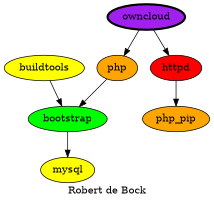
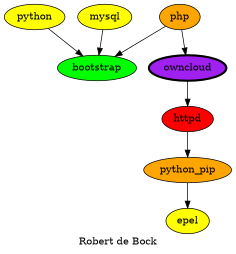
edge "owncloud" -> "php": reversed
node "buildtools": label "buildtools" -> "python"
node "php_pip": label "php_pip" -> "python_pip"
edge "bootstrap" -> "mysql": reversed
node "epel": added
